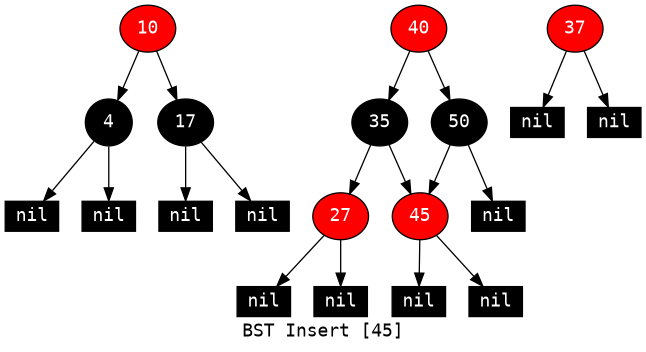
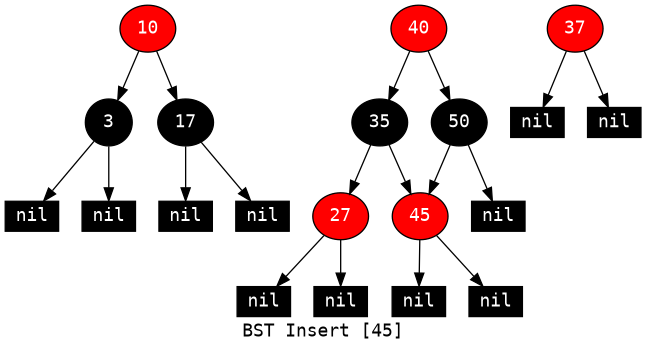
node "4": label "4" -> "3"
